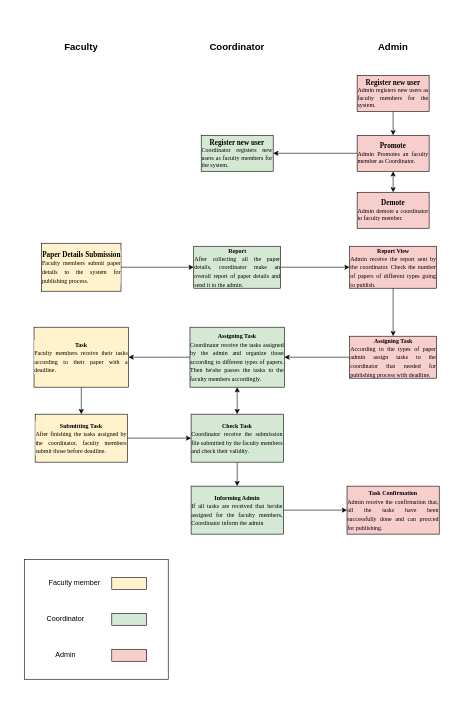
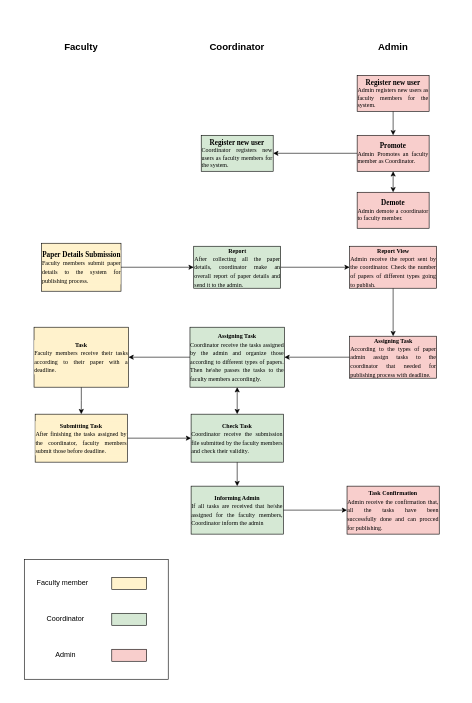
node "Faculty member": moved (75, 584) -> (63, 584)
